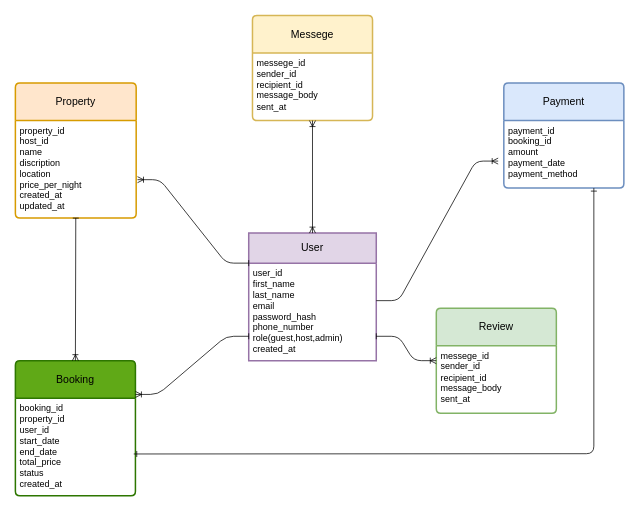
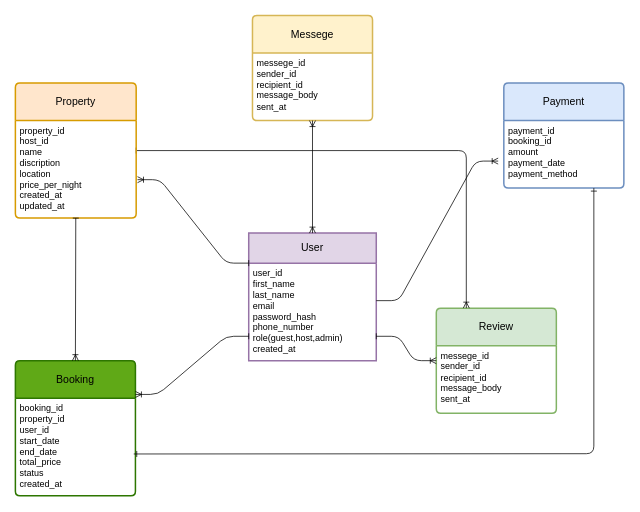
edge "Property" -- "Review": added
